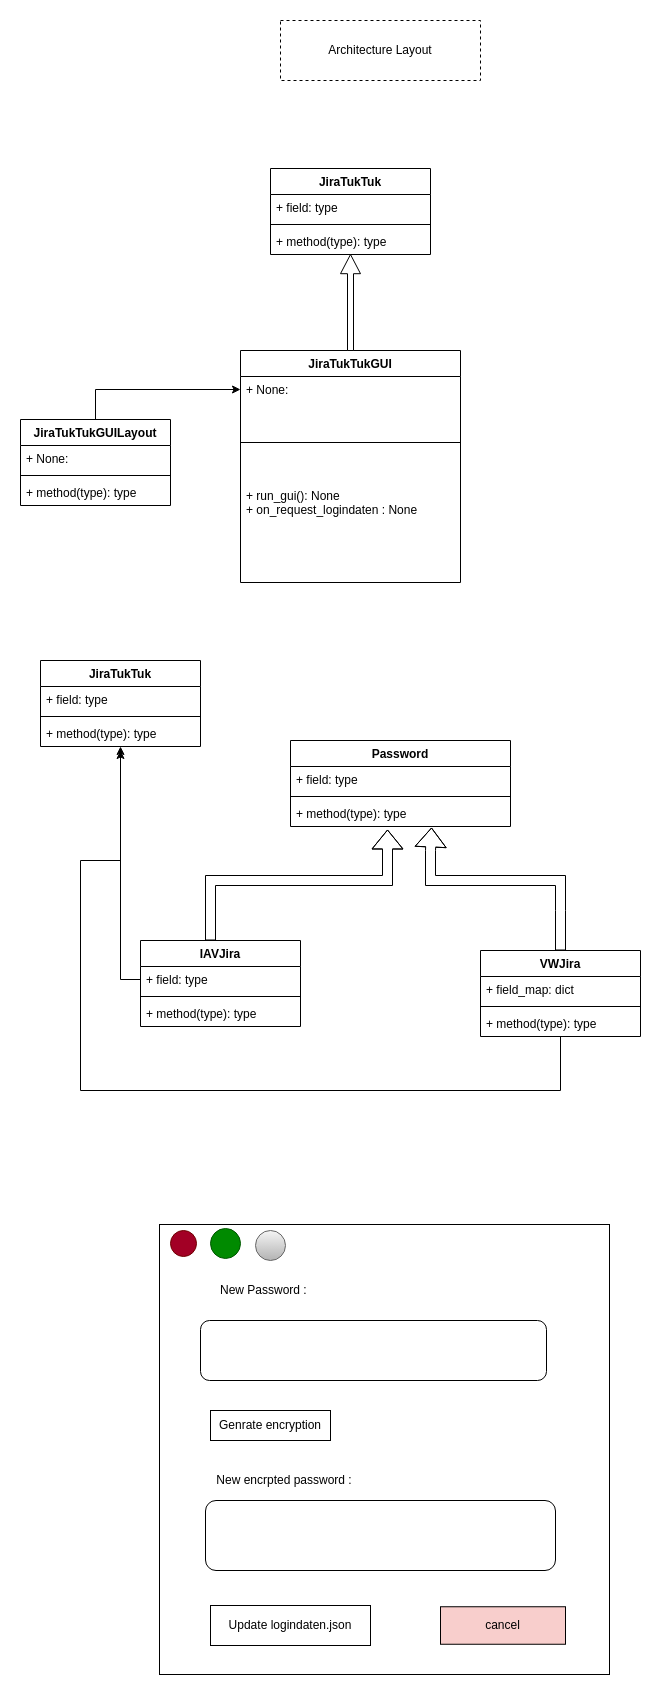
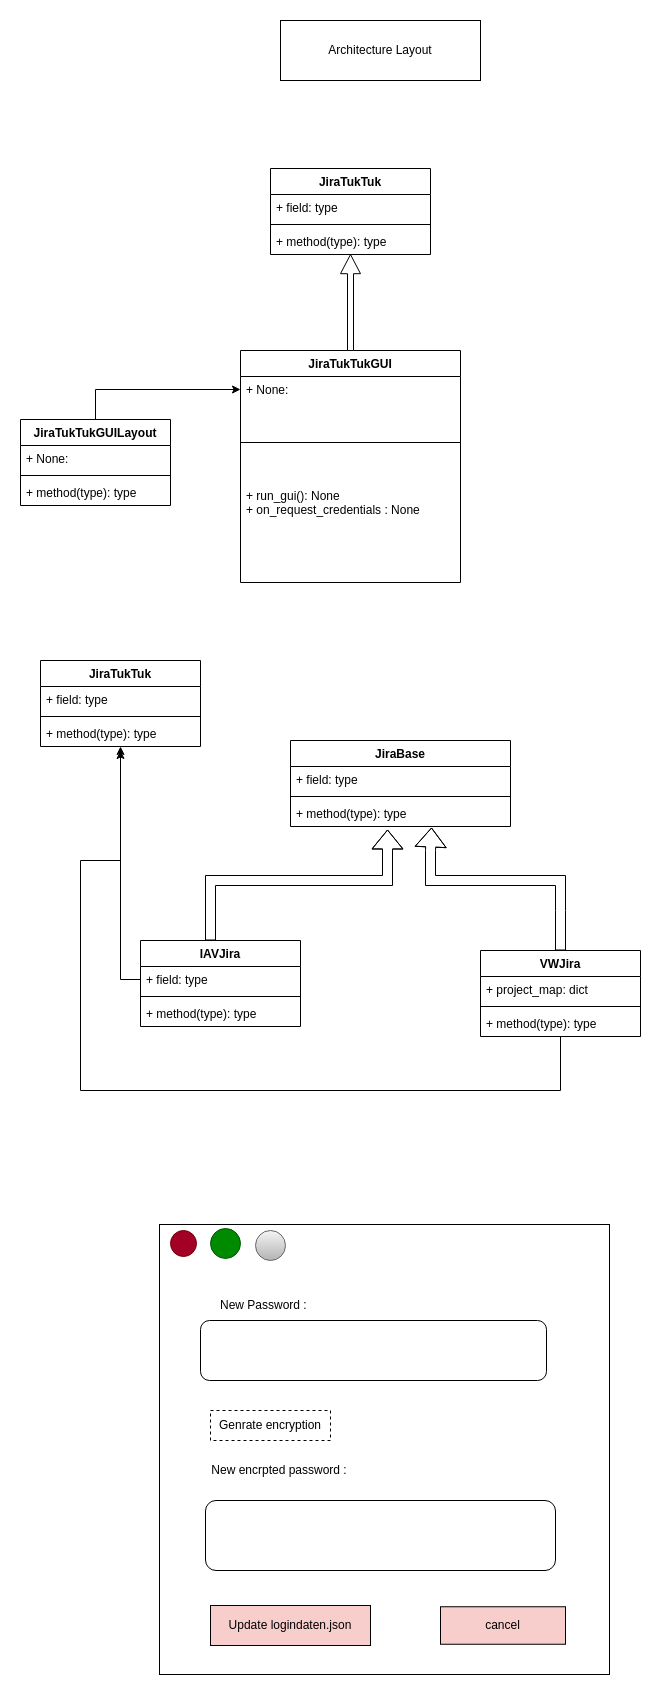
node "Architecture Layout": style dashed -> solid
node "+ run_gui(): None + on_request_logindaten : None": label "+ run_gui(): None + on_request_logindaten : None" -> "+ run_gui(): None + on_request_credentials : None"
node "Password": label "Password" -> "JiraBase"
node "+ field_map: dict": label "+ field_map: dict" -> "+ project_map: dict"
node "New Password :": moved (266, 1291) -> (266, 1306)
node "Genrate encryption": style solid -> dashed
node "New encrpted password :": moved (285, 1481) -> (280, 1471)
node "Update logindaten.json": fillcolor #ffffff -> #f8cecc
